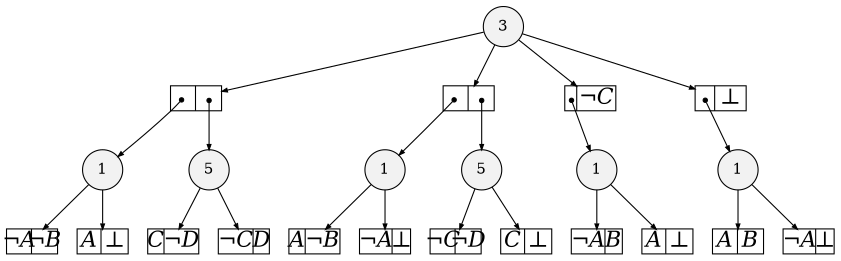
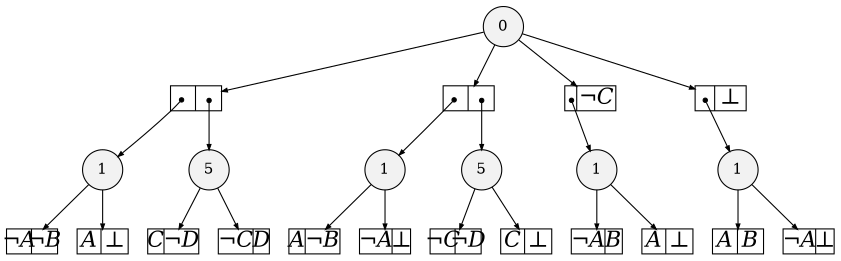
node "3": label "3" -> "0"
